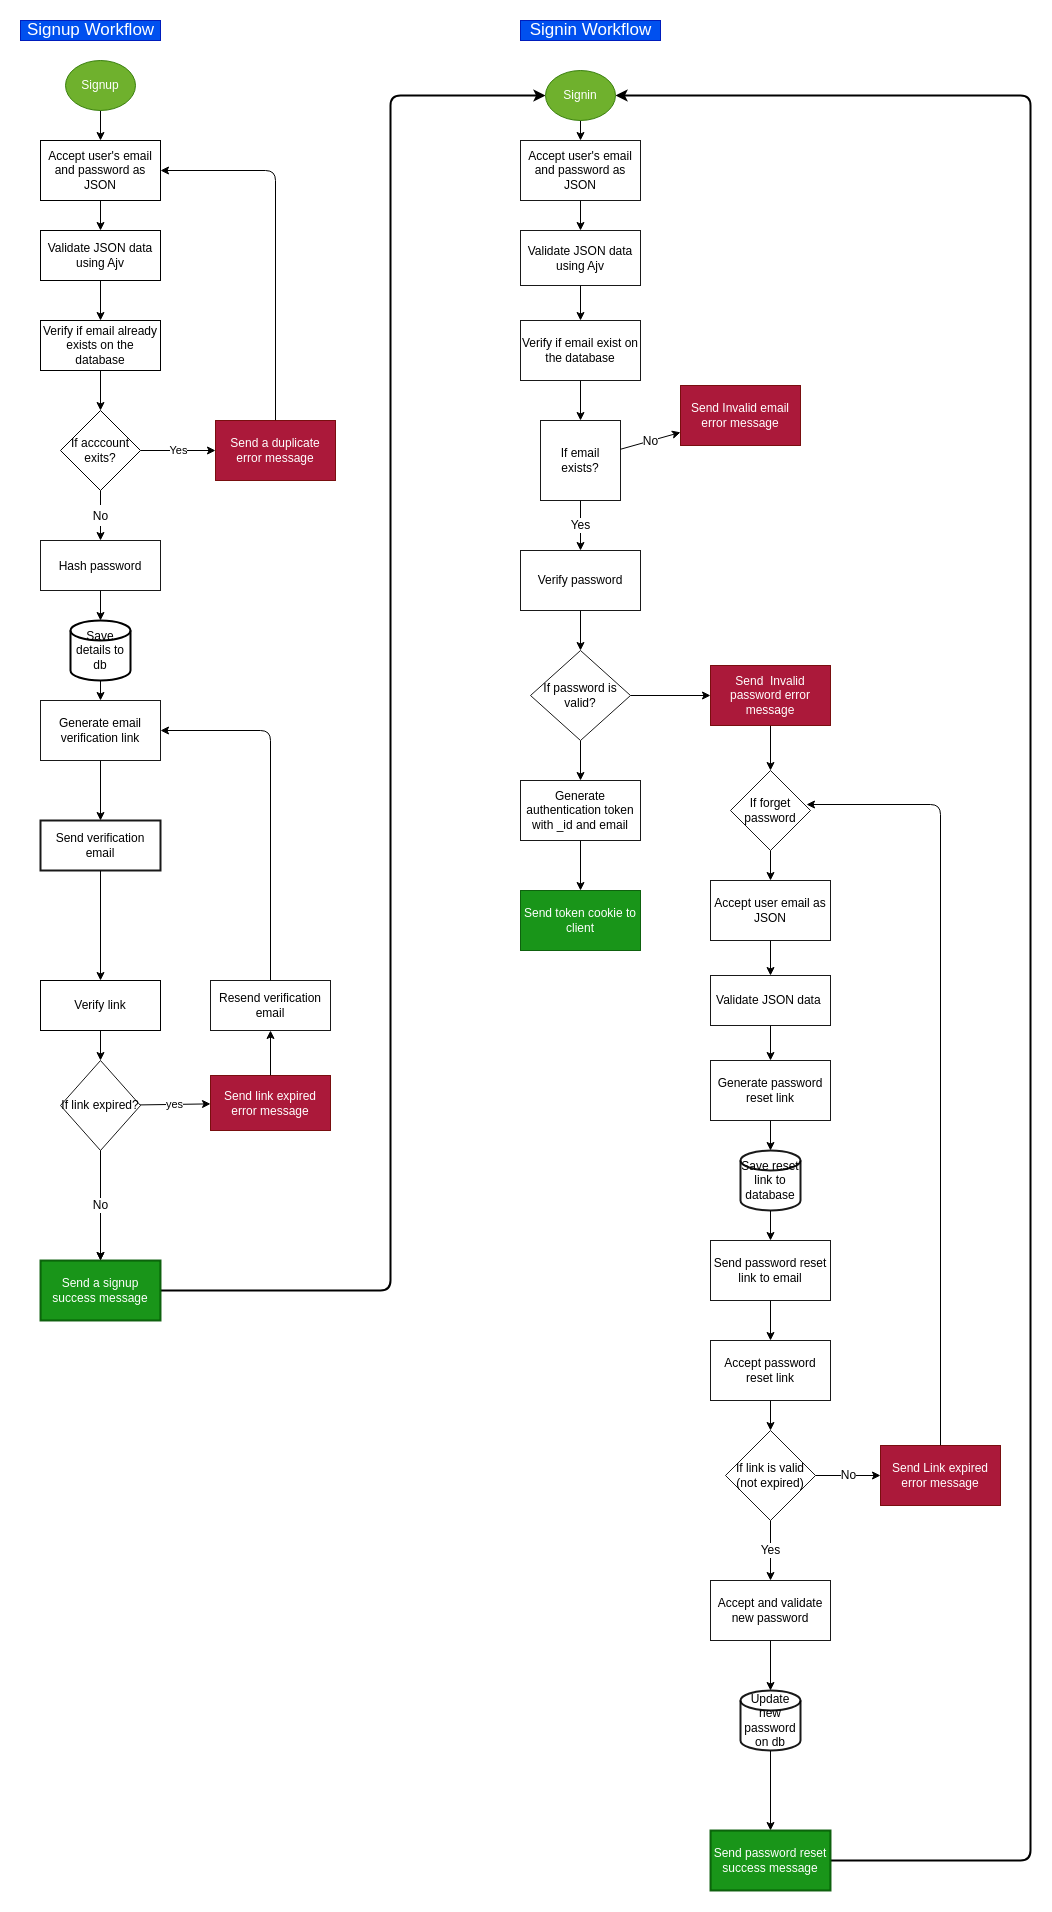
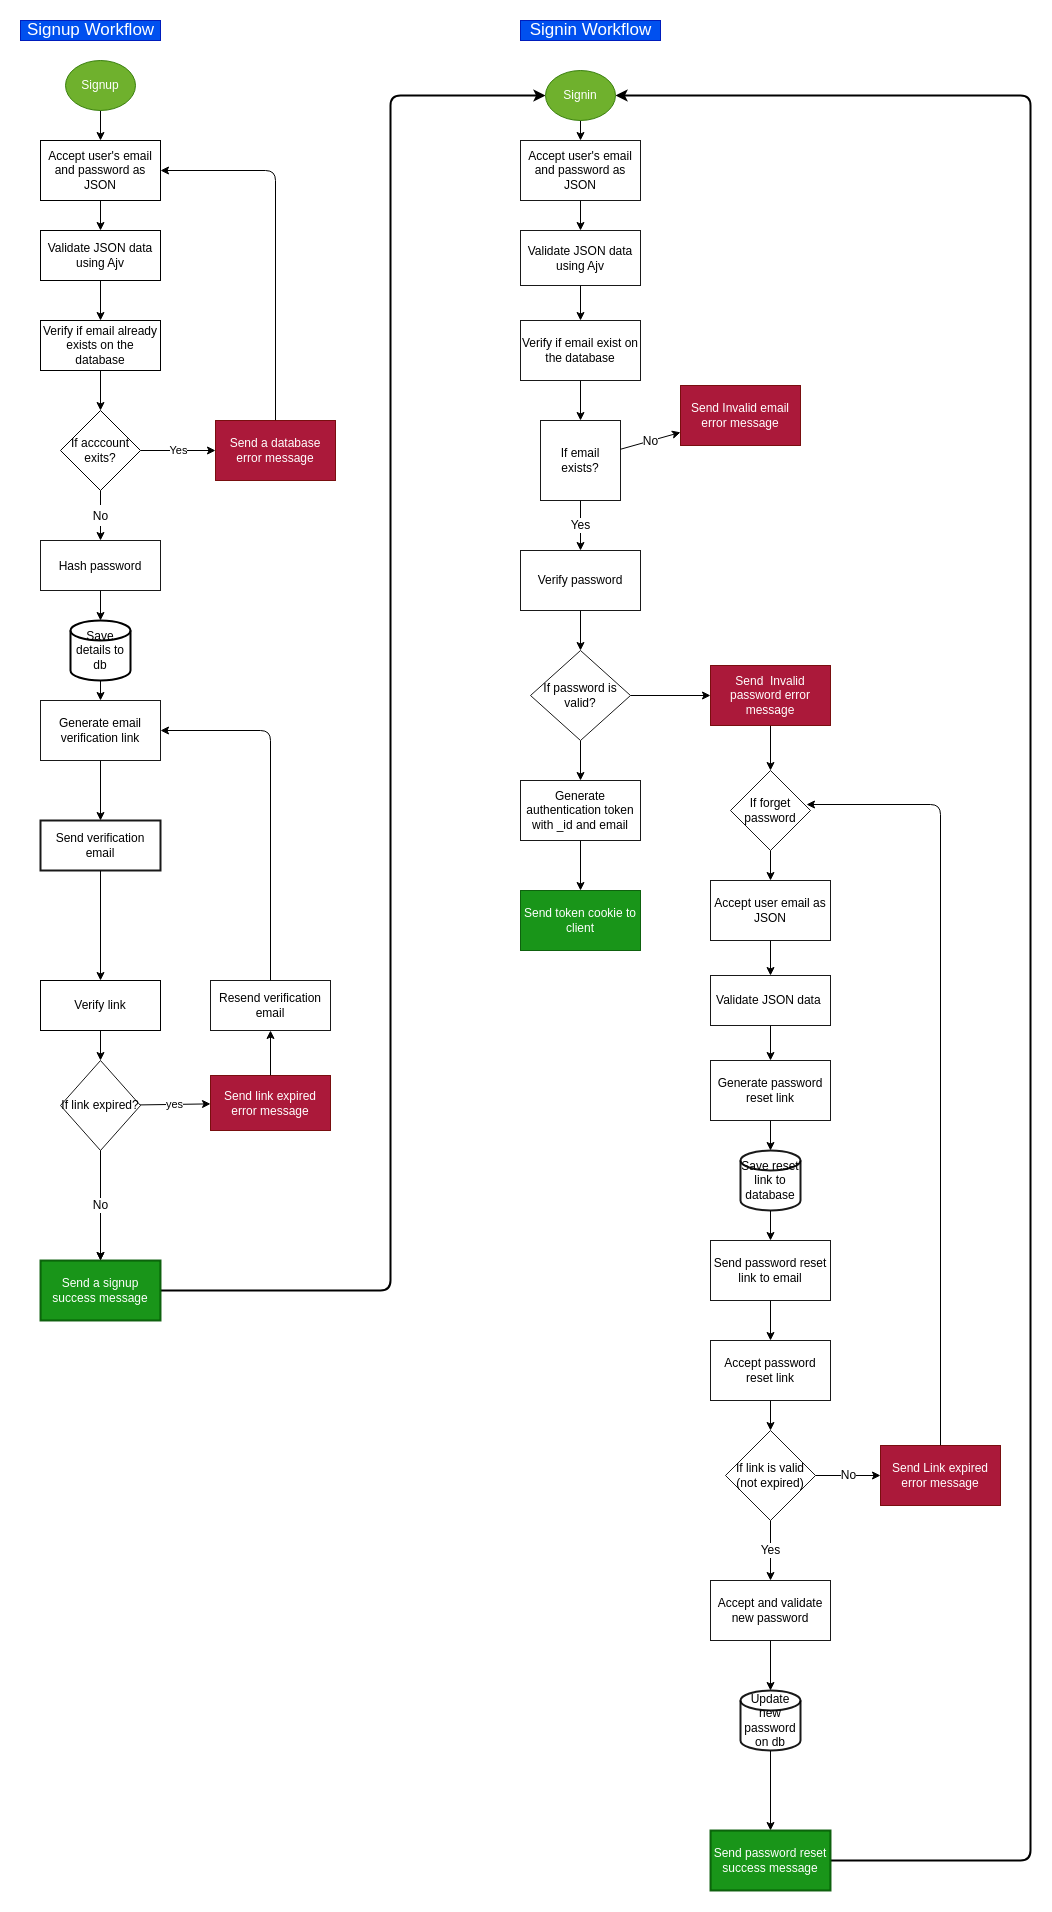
node "Send a duplicate error message": label "Send a duplicate error message" -> "Send a database error message"
